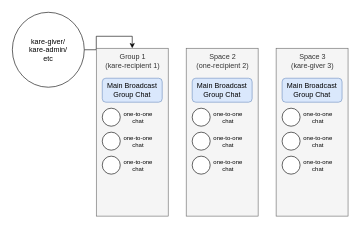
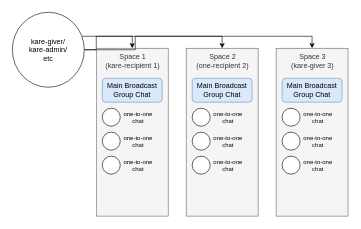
edge "kare-giver/ kare-admin/ etc" -> "Space 3 (kare-giver 3)": added
edge "kare-giver/ kare-admin/ etc" -> "Space 2 (one-recipient 2)": added
node "Group 1 (kare-recipient 1)": label "Group 1 (kare-recipient 1)" -> "Space 1 (kare-recipient 1)"
